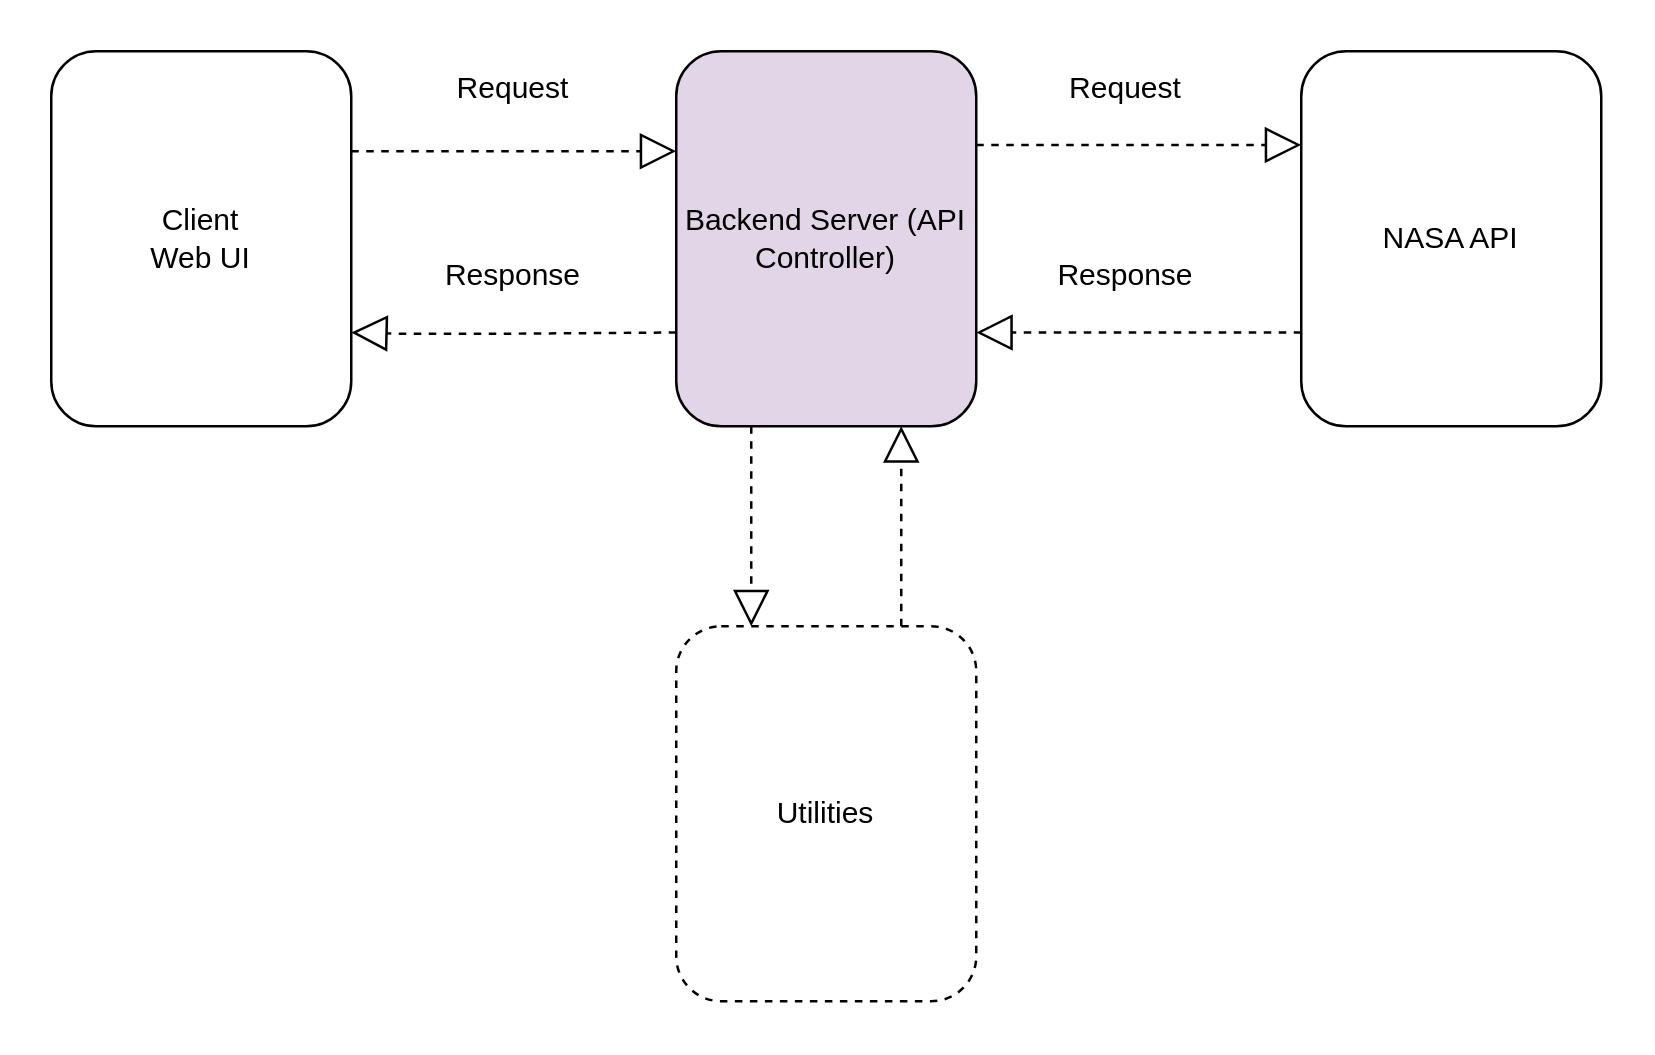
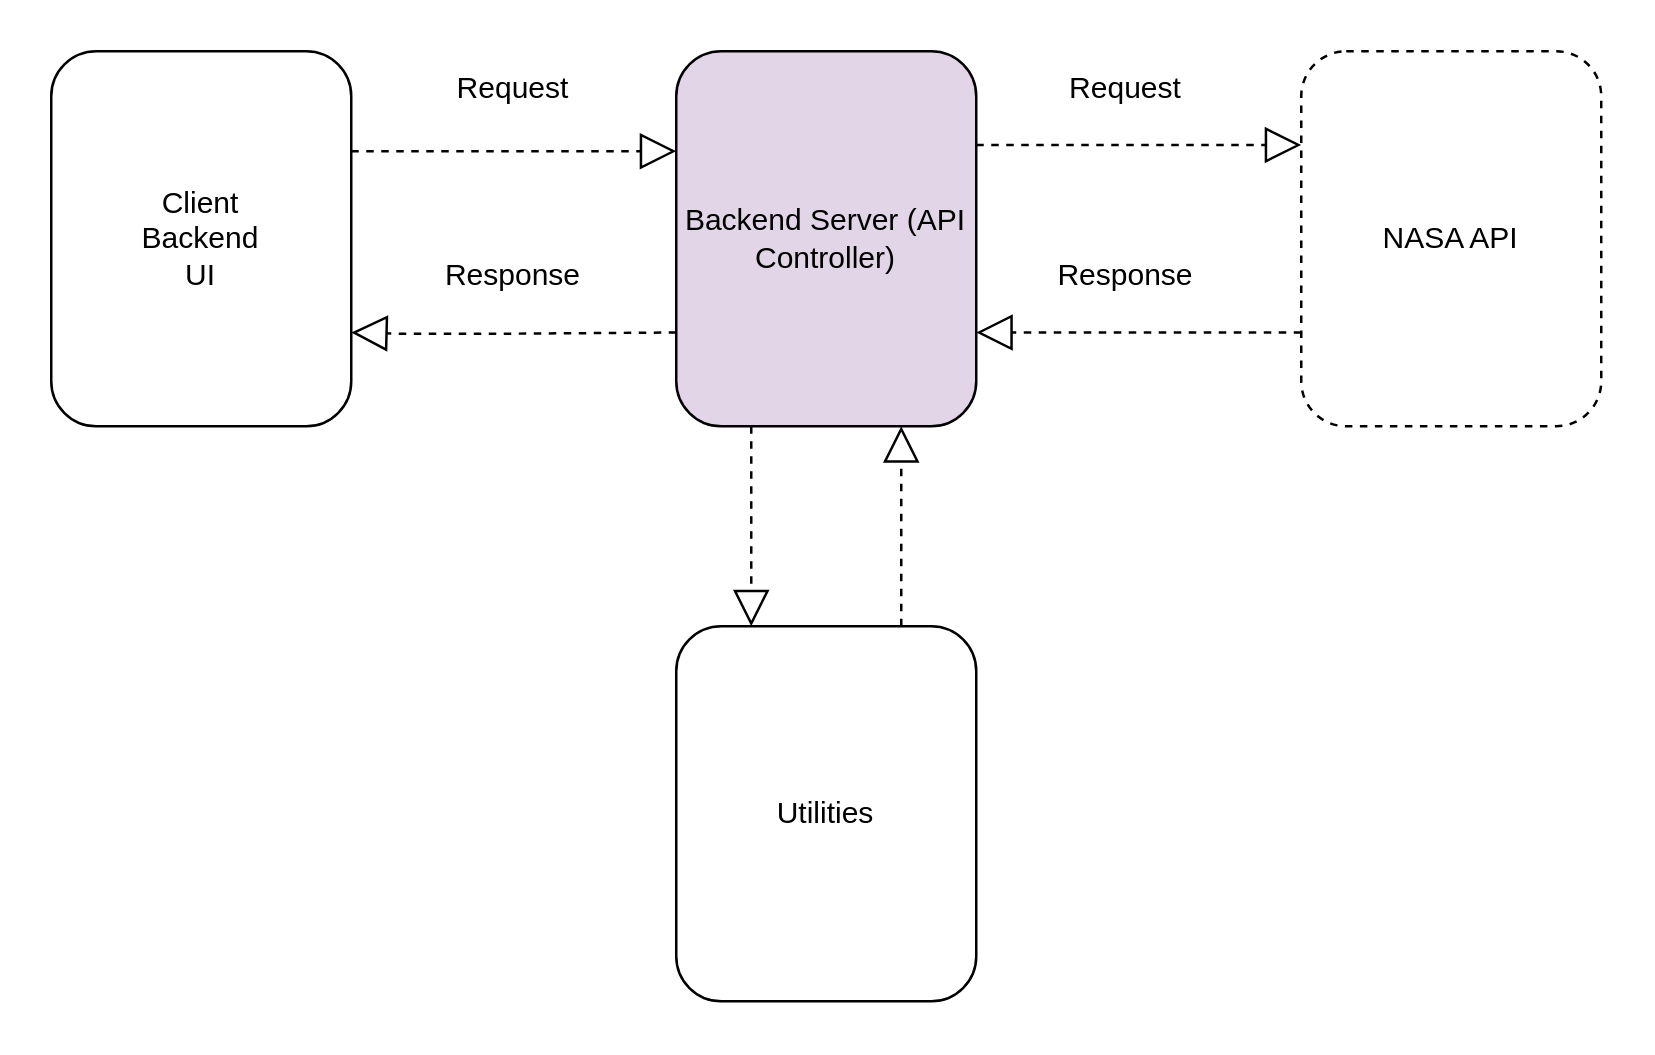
node "Client Web UI": label "Client Web UI" -> "Client Backend UI"
node "NASA API": style solid -> dashed
node "Utilities": style dashed -> solid
